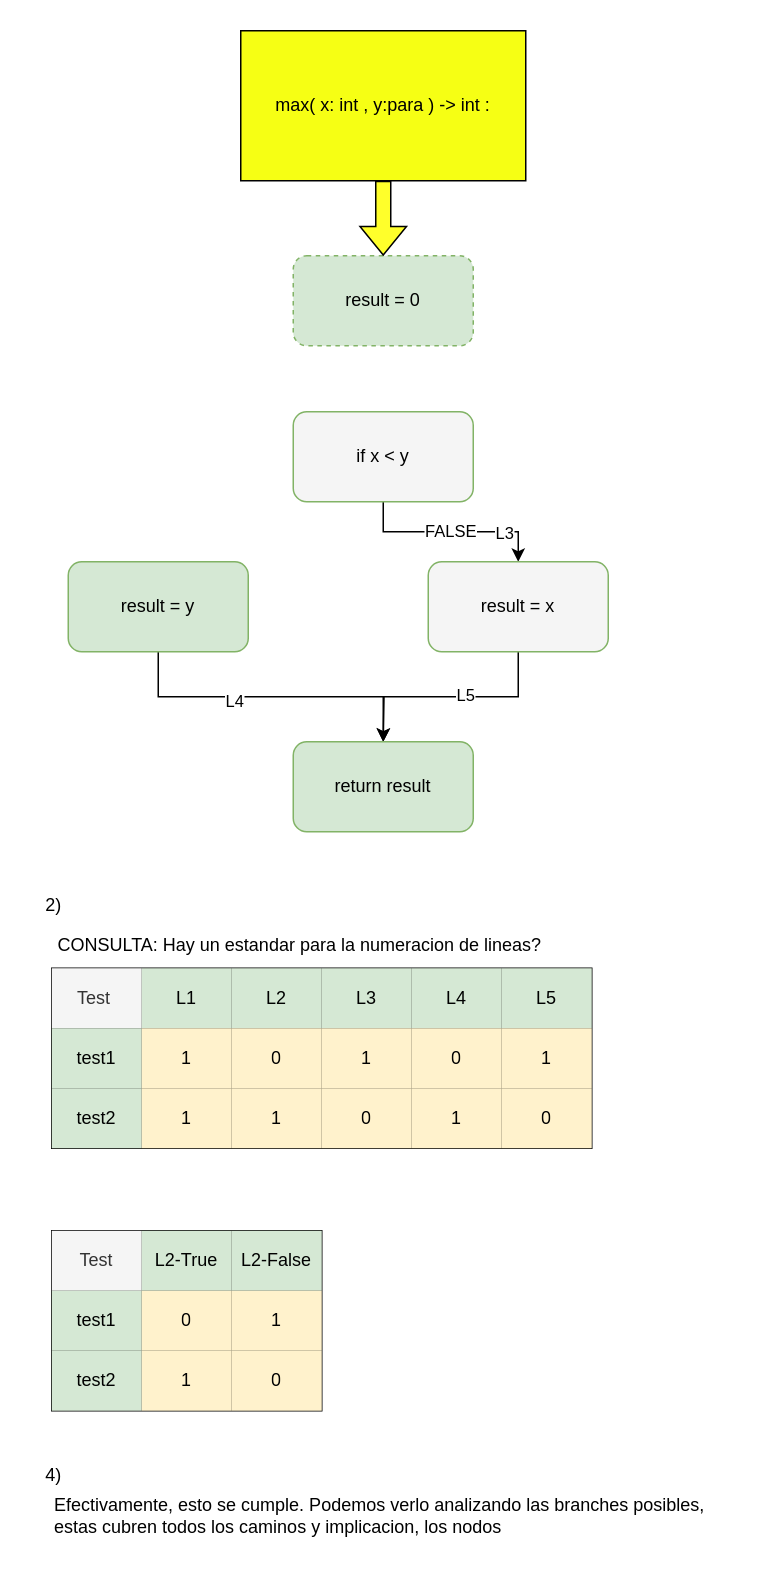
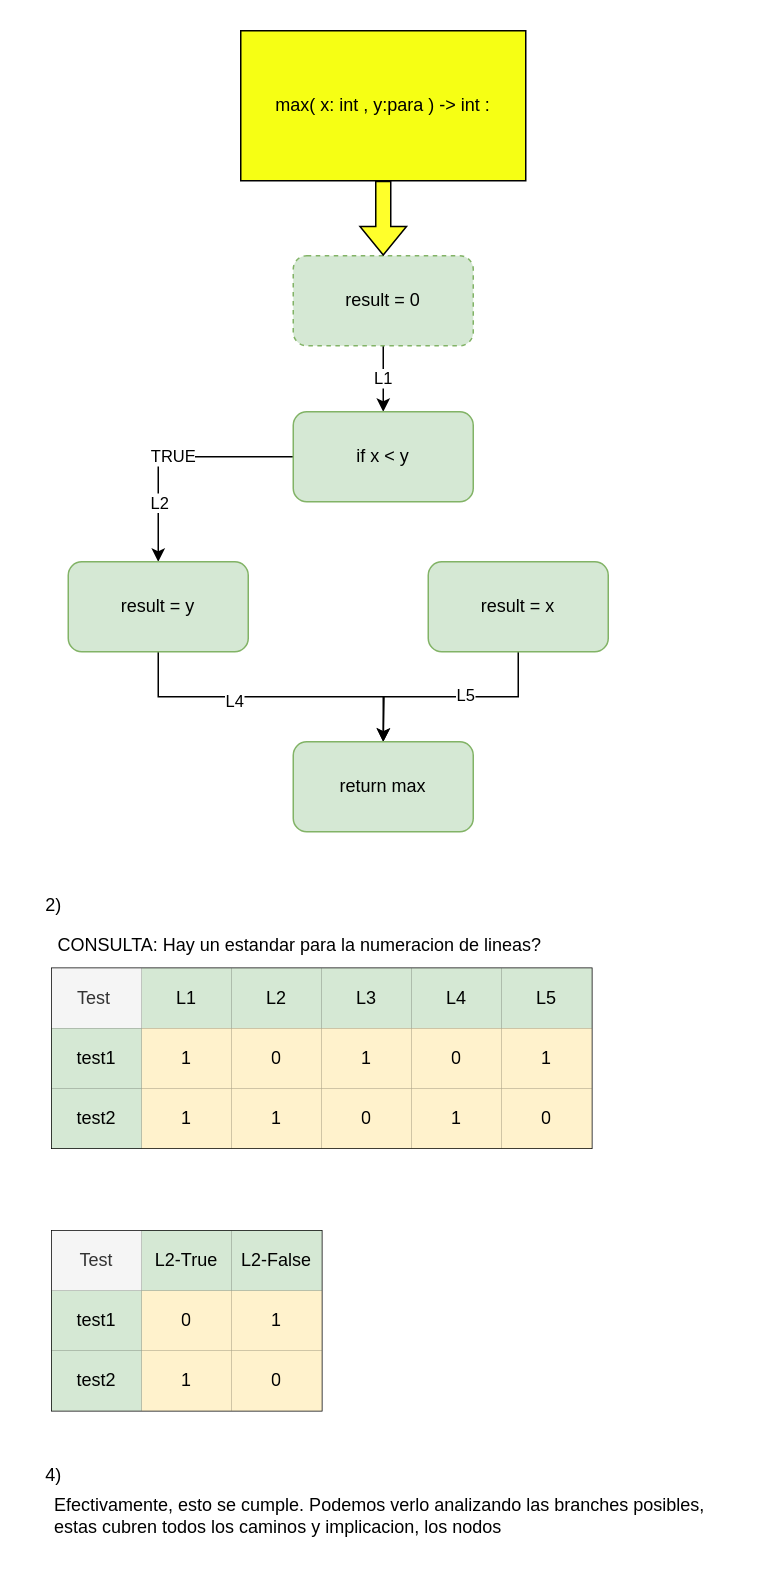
edge "result = 0" -> "if x < y": added, label "L1"
edge "if x < y" -> "result = y": added, labels "TRUE", "L2"
node "if x < y": fillcolor #f5f5f5 -> #d5e8d4
edge "if x < y" -> "result = x": removed, labels "FALSE", "L3"
node "result = x": fillcolor #f5f5f5 -> #d5e8d4
node "return result": label "return result" -> "return max"
